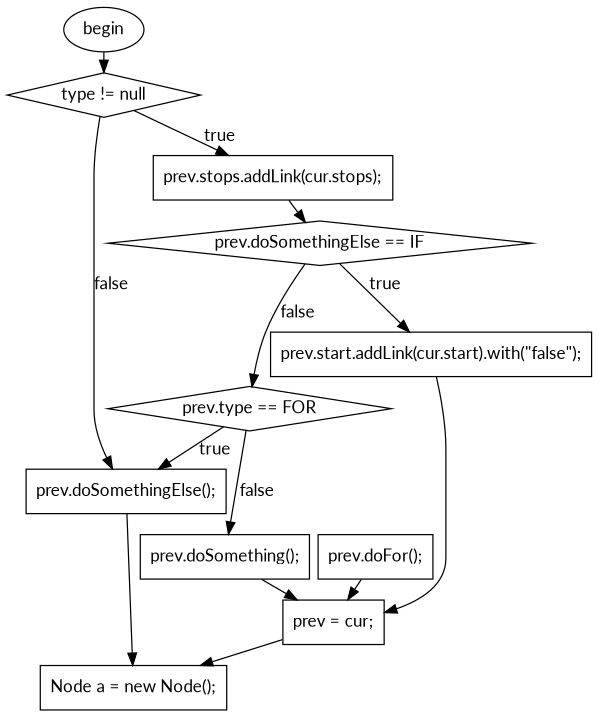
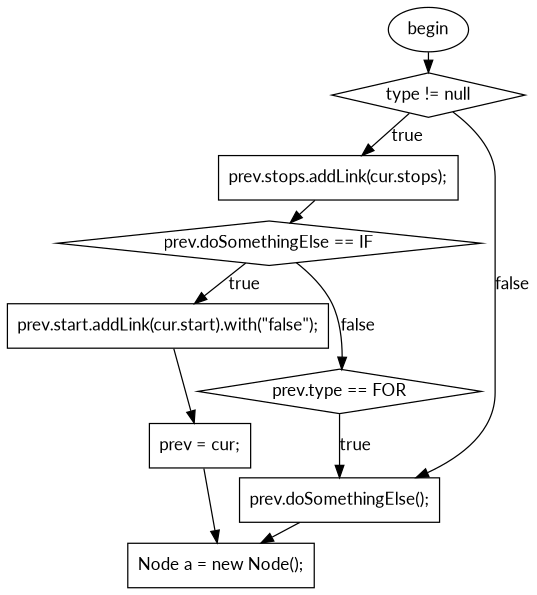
node "prev.doSomething();": removed
node "prev.doFor();": removed
